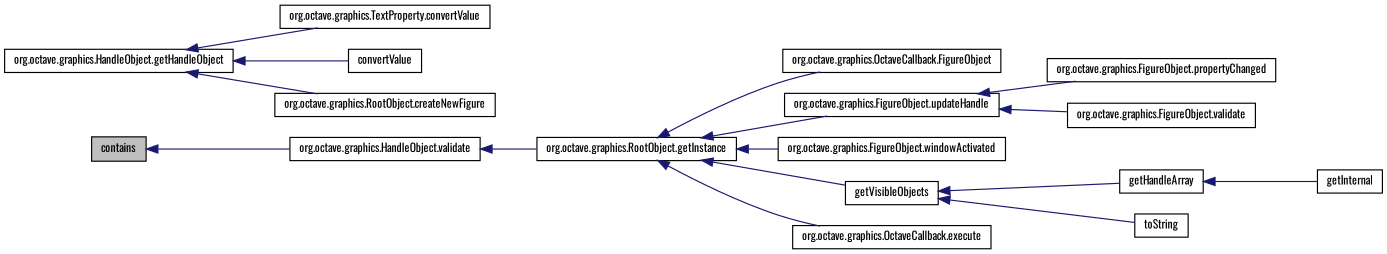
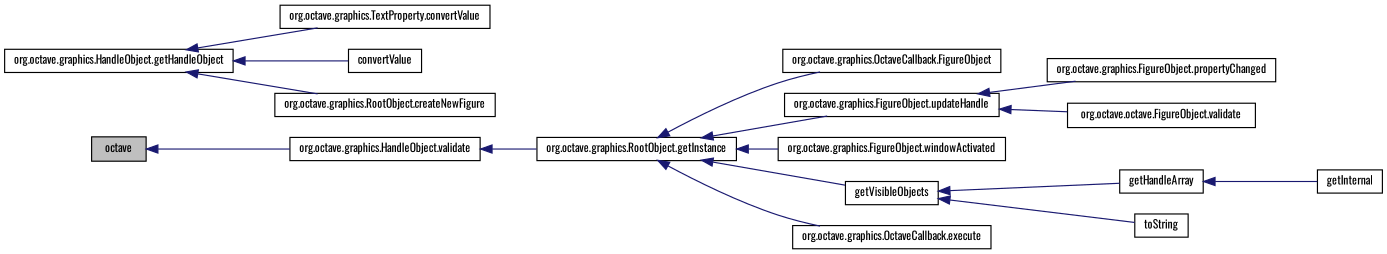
node "org.octave.graphics.FigureObject.validate": label "org.octave.graphics.FigureObject.validate" -> "org.octave.octave.FigureObject.validate"
node "contains": label "contains" -> "octave"
